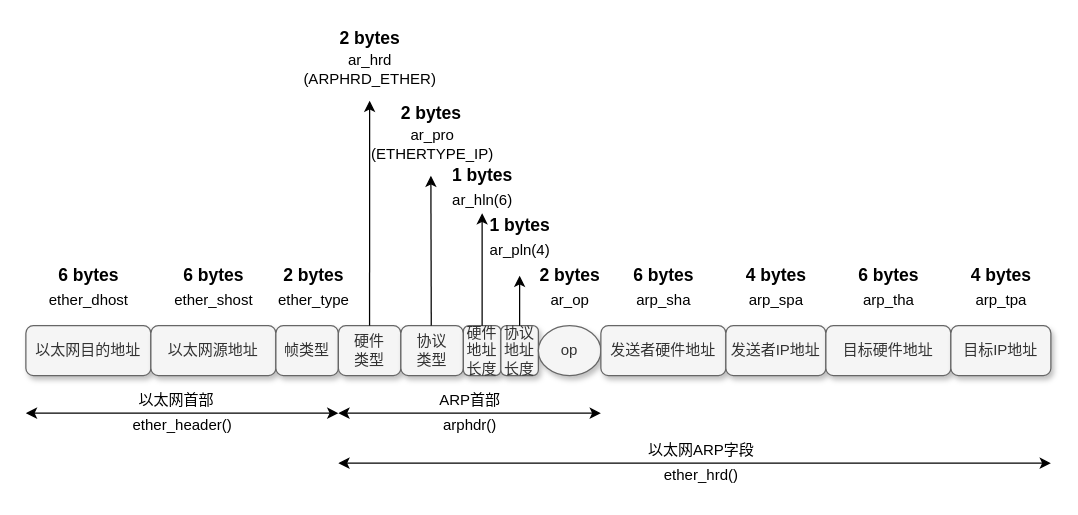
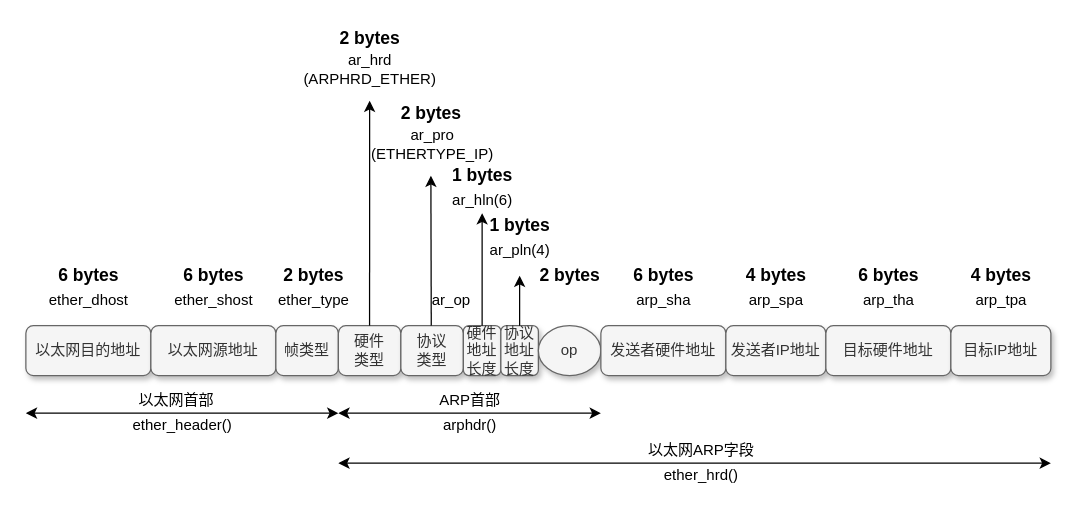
node "ar_op": moved (569, 301) -> (451, 301)
